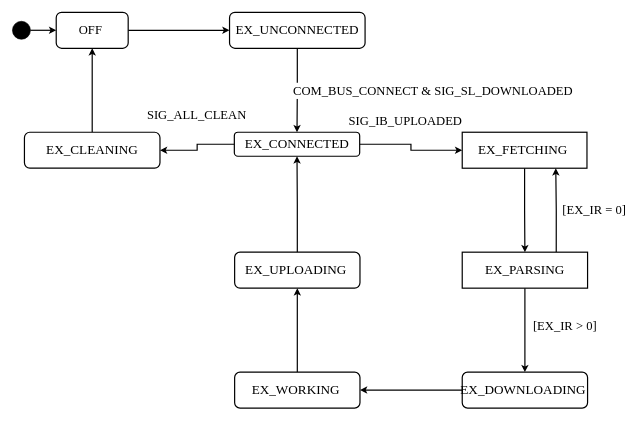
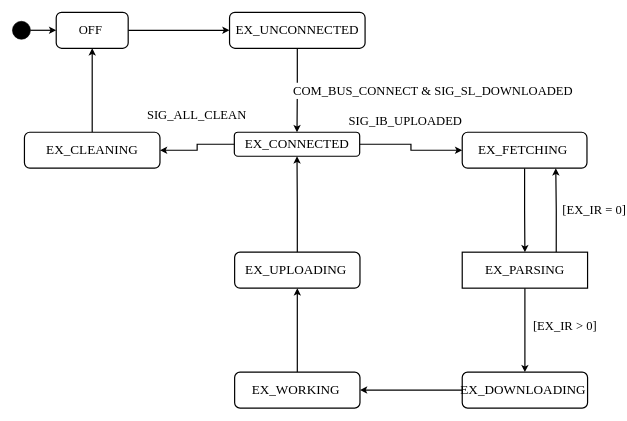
node "EX_FETCHING": shape rectangle -> rounded rectangle
